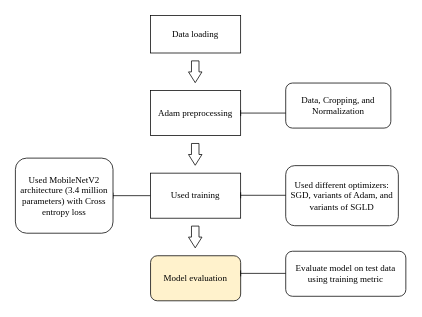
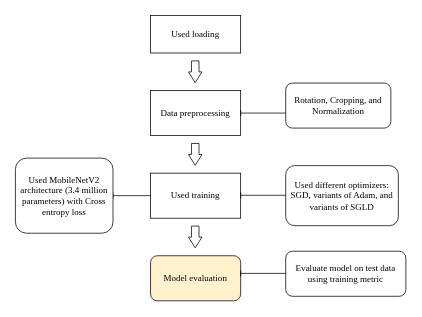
node "Data loading": label "Data loading" -> "Used loading"
node "Data, Cropping, and Normalization": label "Data, Cropping, and Normalization" -> "Rotation, Cropping, and Normalization"
node "Adam preprocessing": label "Adam preprocessing" -> "Data preprocessing"
